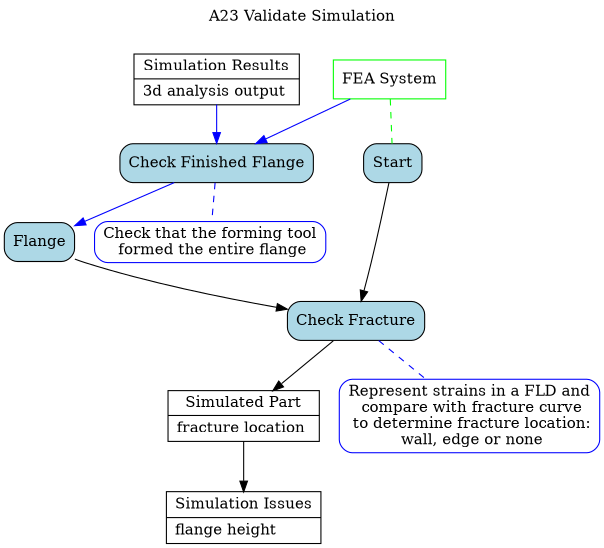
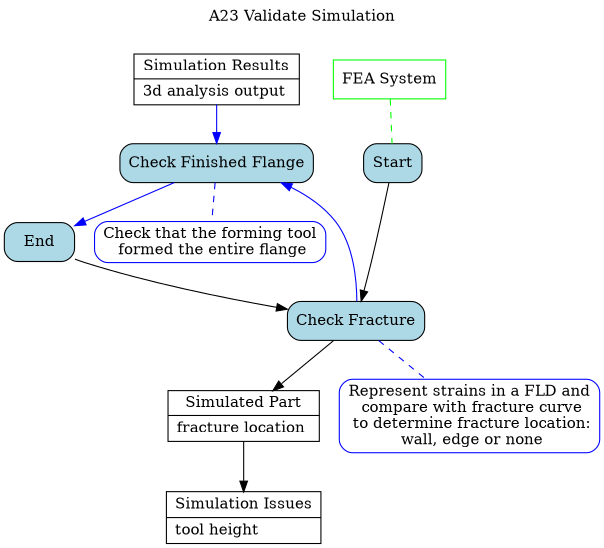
edge "FEA System" -> "Check Finished Flange": now "Check Fracture" -> "Check Finished Flange"
node "Flange": label "Flange" -> "End"
node "Simulation Issues": text "flange height" -> "tool height"
